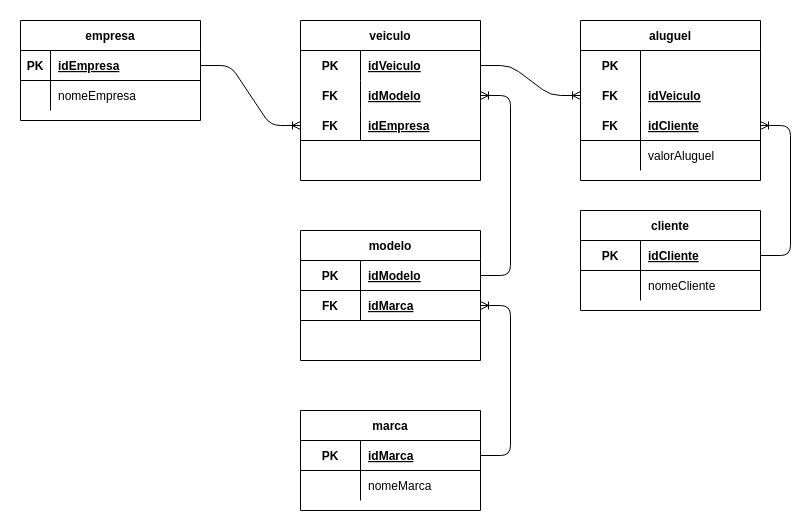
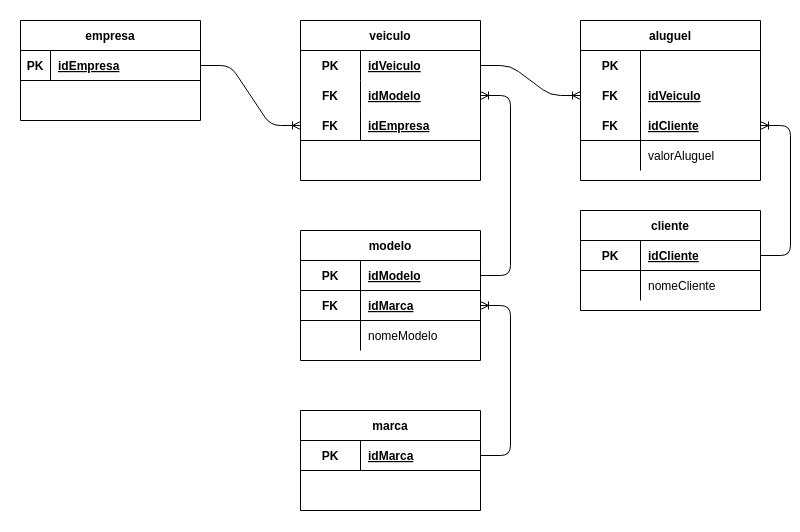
node "nomeEmpresa": removed
node "nomeModelo": added
node "nomeMarca": removed
